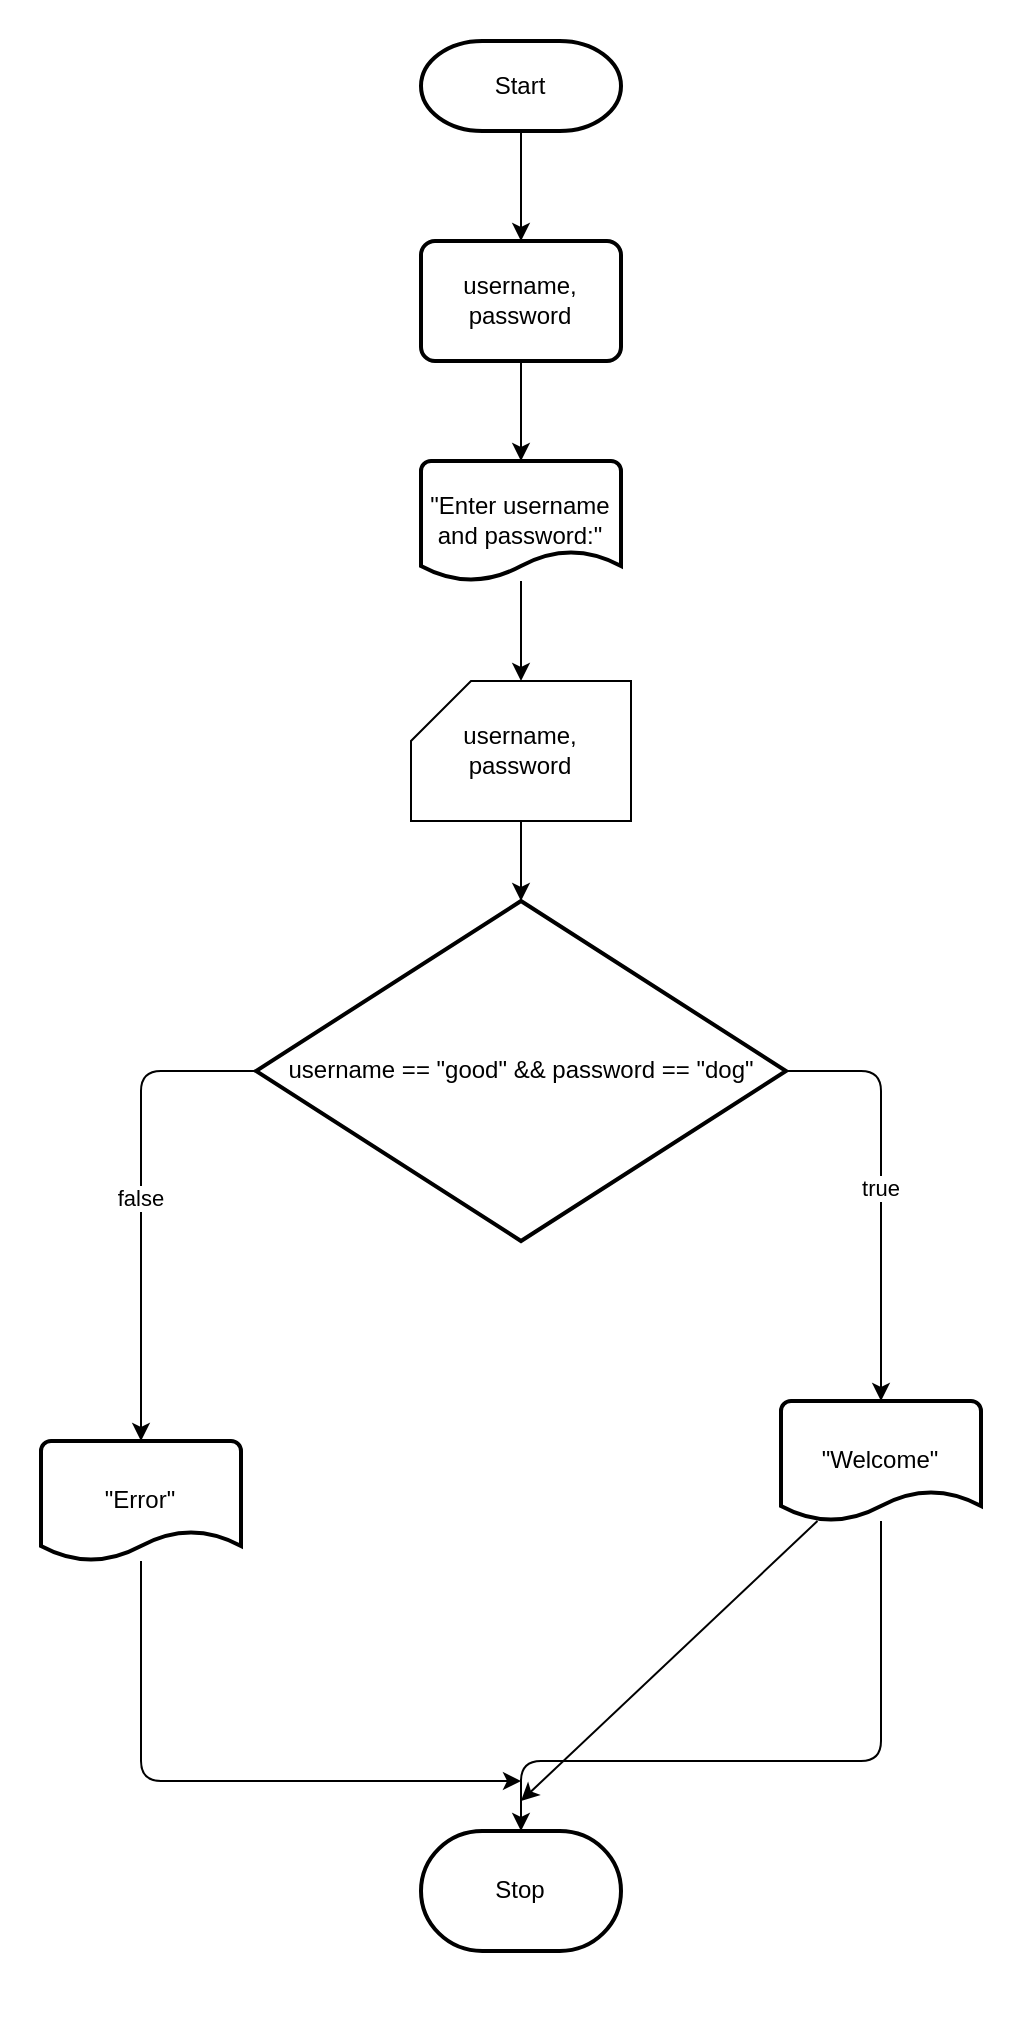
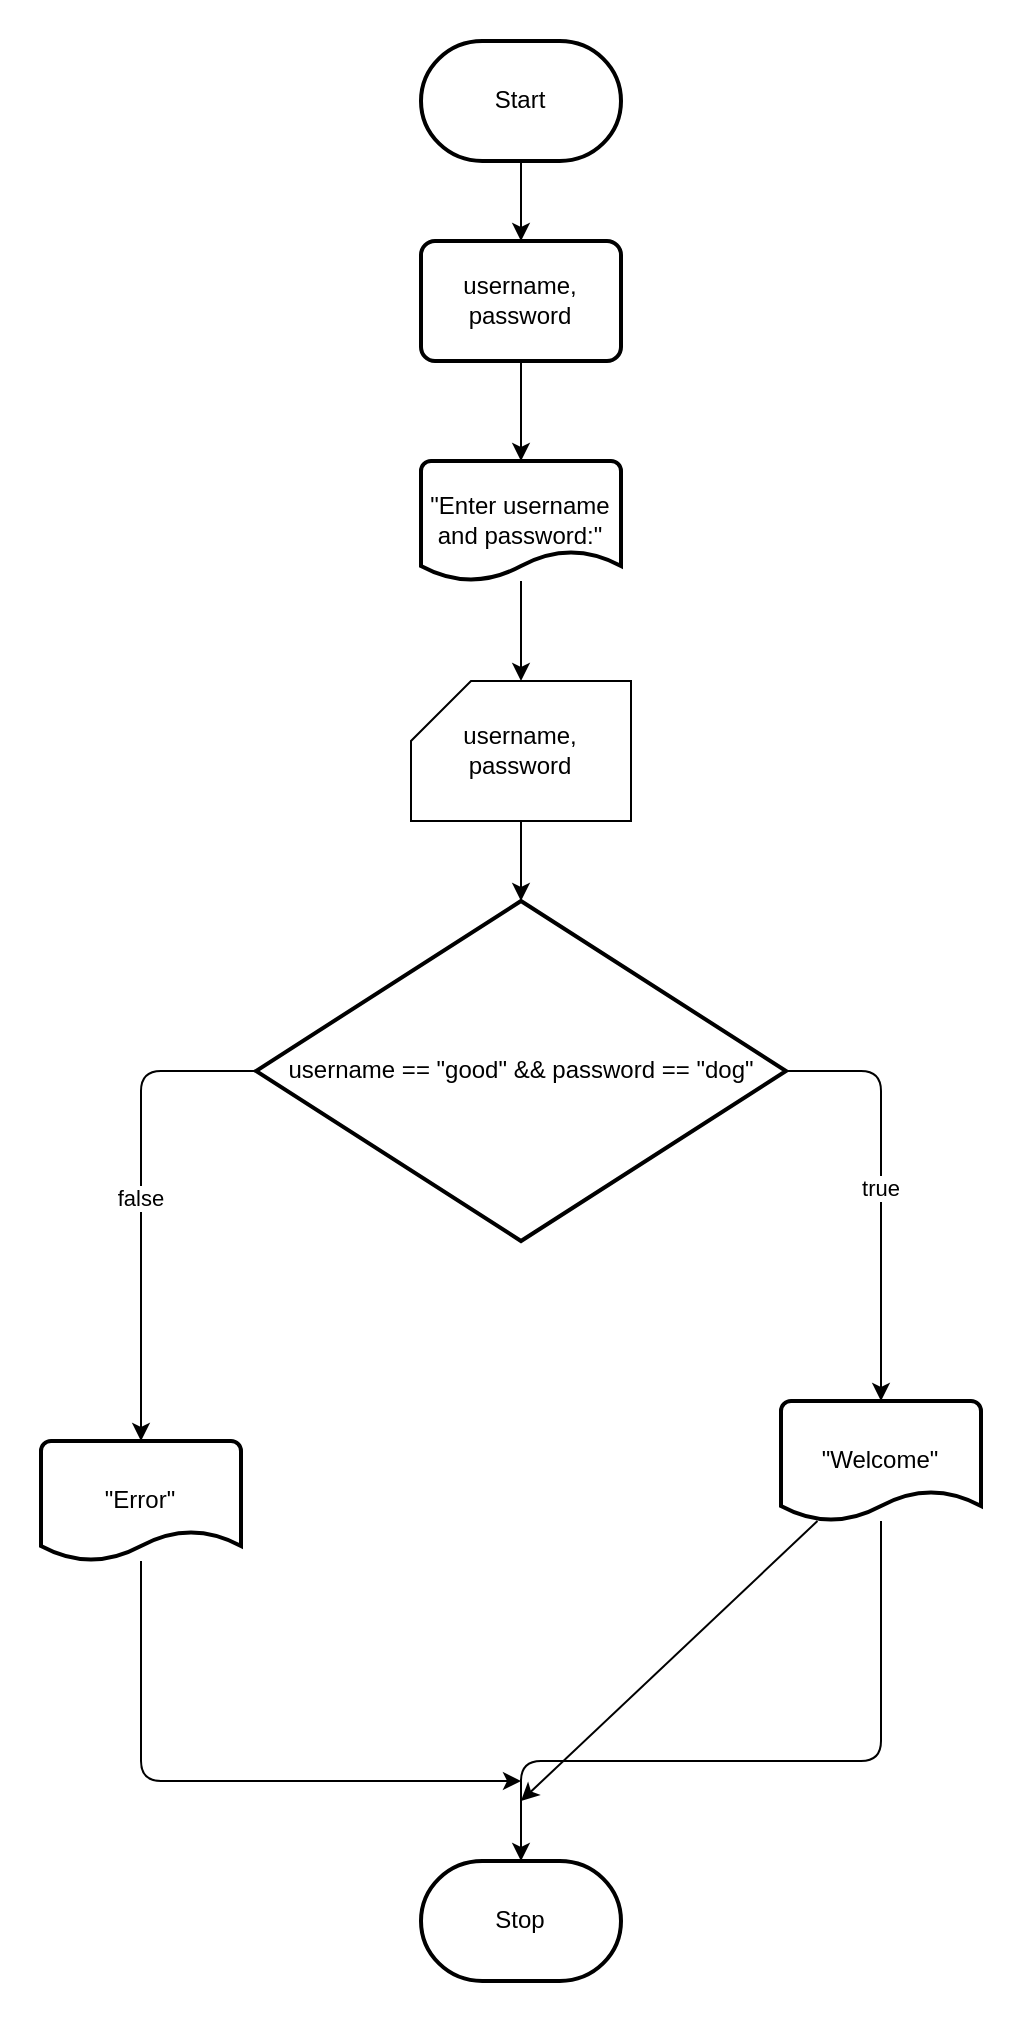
node "Start": size 200x90 -> 200x120
node "Stop": moved (521, 1891) -> (521, 1921)
